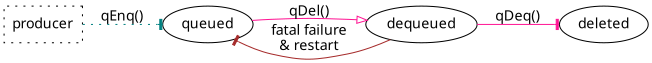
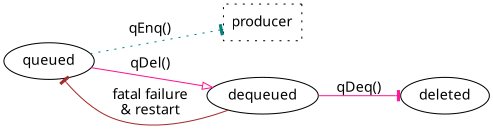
edge "producer" -> "queued": reversed
